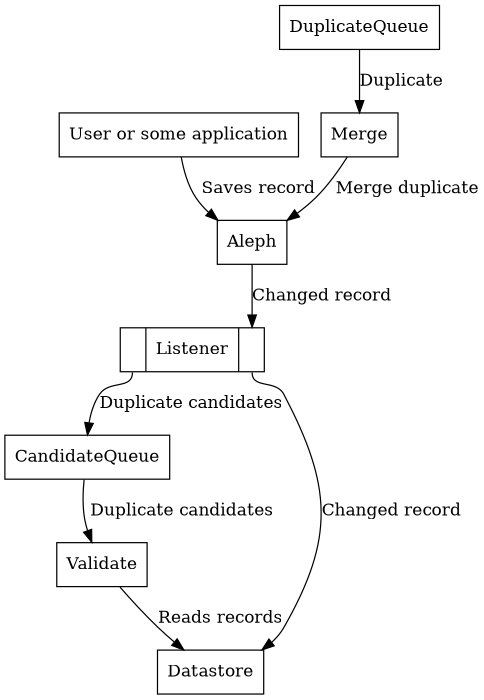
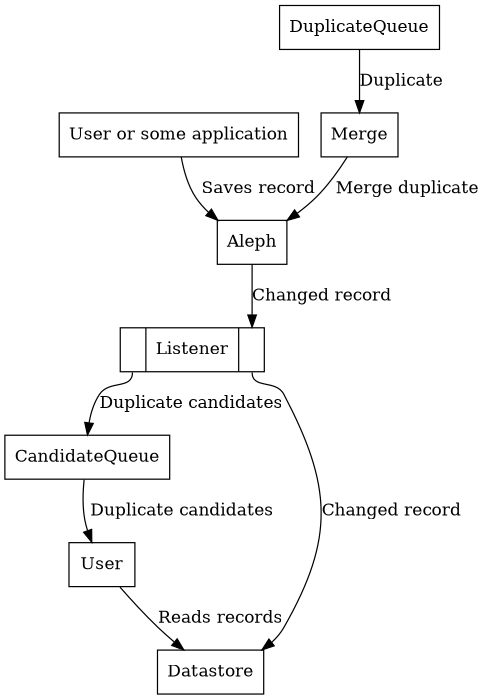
node "Validate": label "Validate" -> "User"
